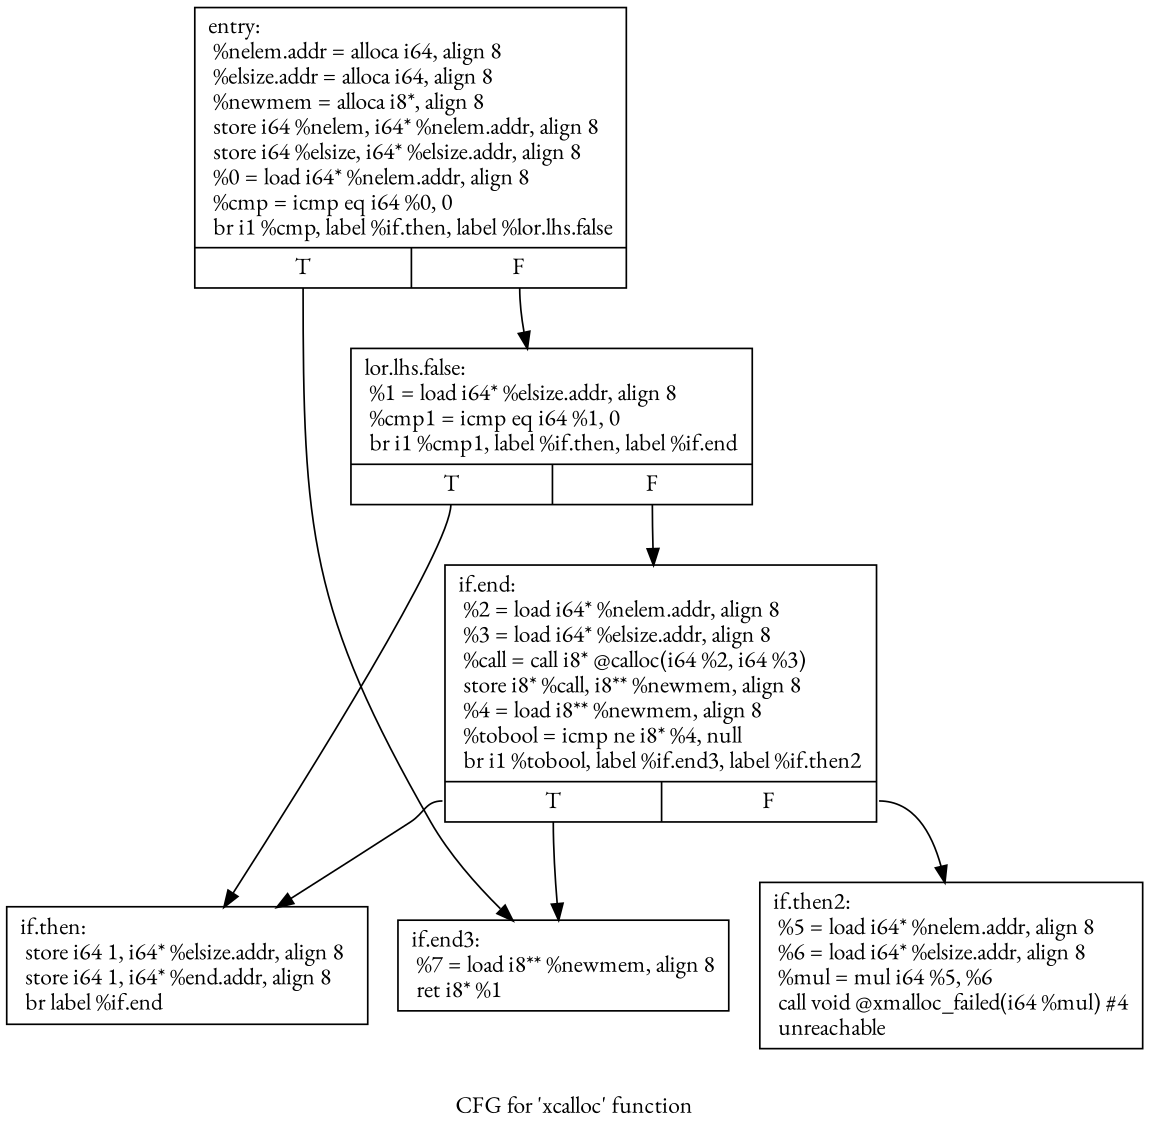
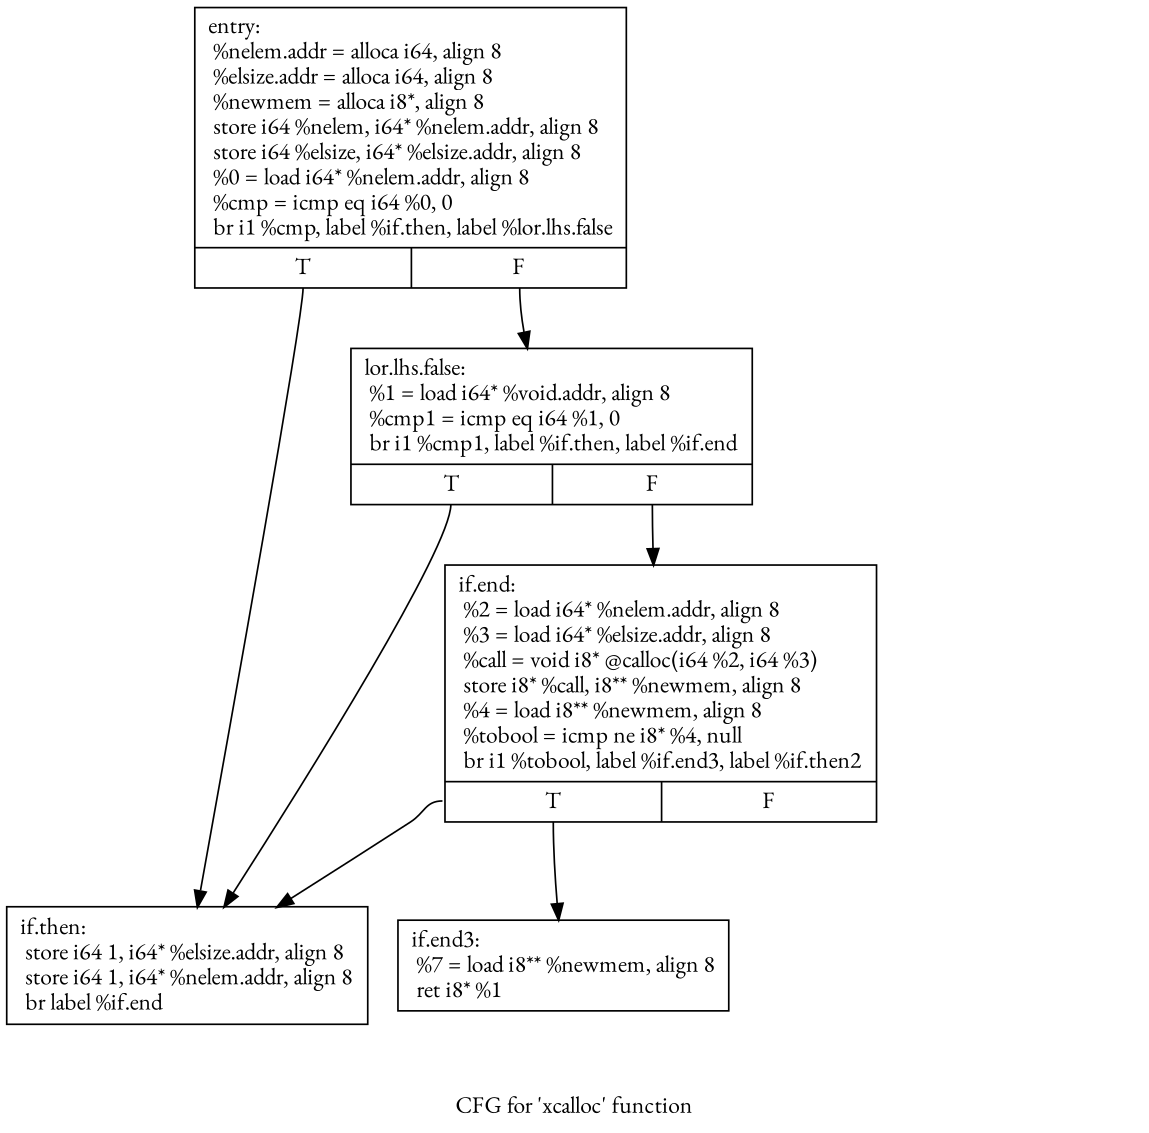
node "lor.lhs.false:": text "%1 = load i64* %elsize.addr, align 8" -> "%1 = load i64* %void.addr, align 8"
edge "entry:" -> "if.end3:": now "entry:" -> "if.then:"
node "if.end:": text "%call = call i8* @calloc(i64 %2, i64 %3)" -> "%call = void i8* @calloc(i64 %2, i64 %3)"
node "if.then2:": removed
node "if.then:": text "store i64 1, i64* %end.addr, align 8" -> "store i64 1, i64* %nelem.addr, align 8"
